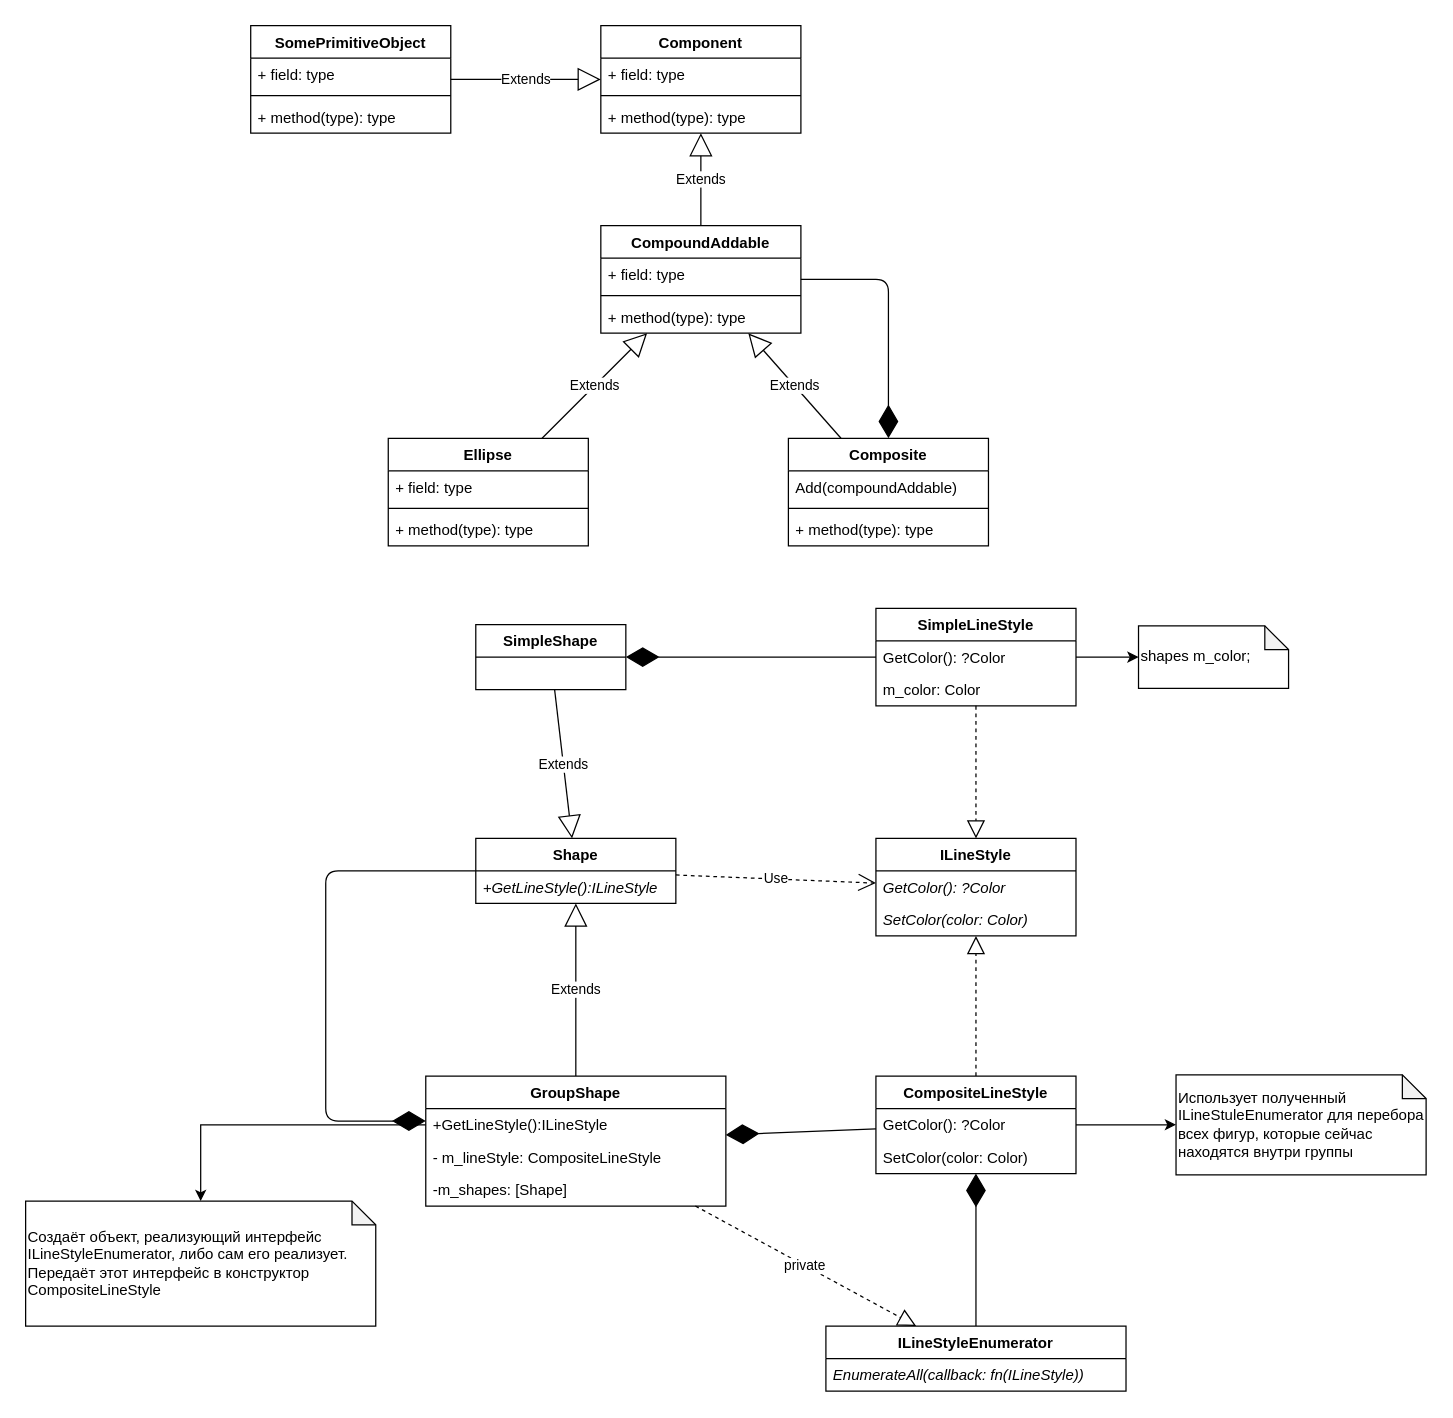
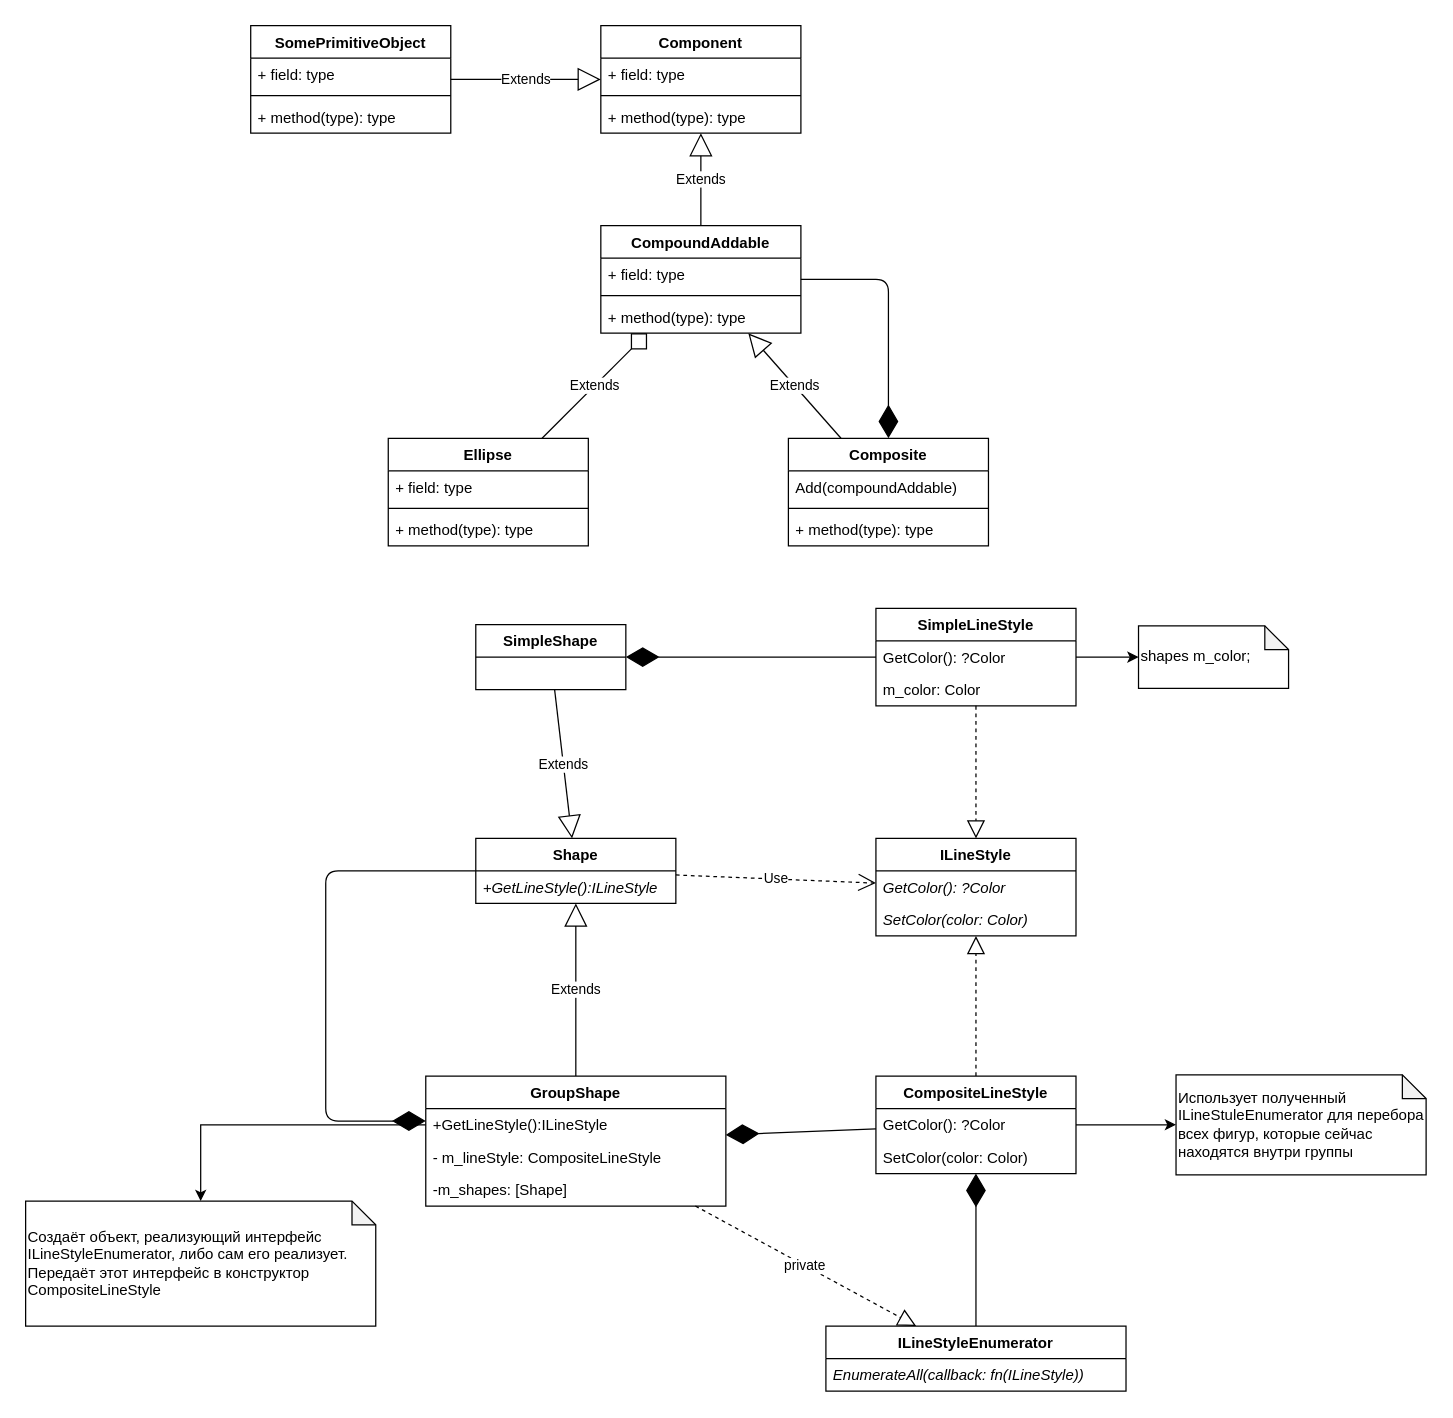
edge "Ellipse" -> "CompoundAddable": arrowhead block -> diamond
